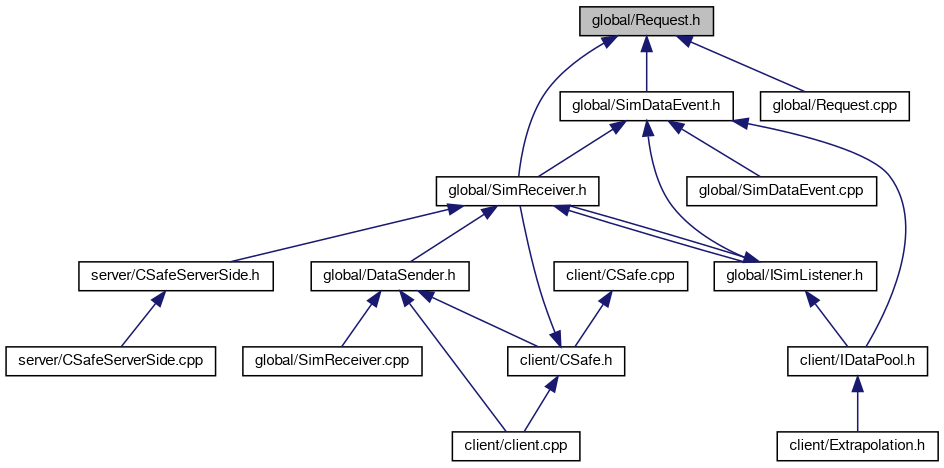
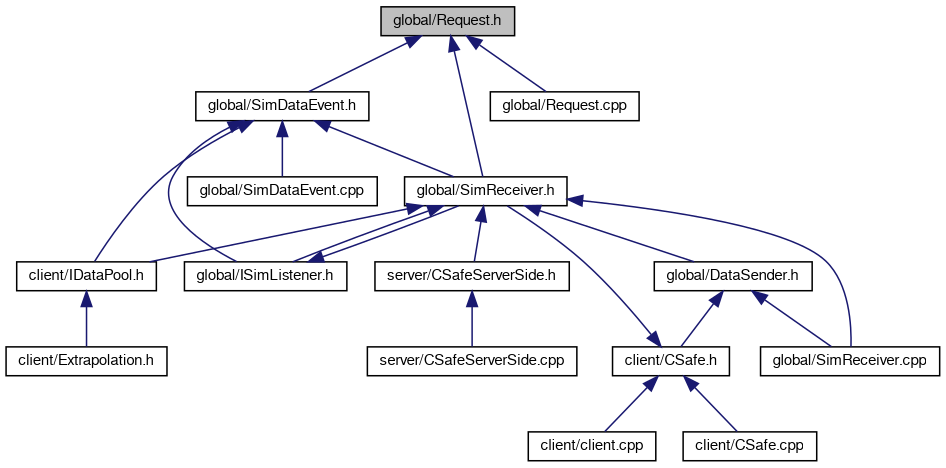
edge "global/SimReceiver.cpp" -> "global/SimReceiver.h": added
edge "client/CSafe.h" -> "client/CSafe.cpp": reversed
edge "client/IDataPool.h" -> "global/ISimListener.h": now "client/IDataPool.h" -> "global/SimReceiver.h"
edge "client/client.cpp" -> "global/DataSender.h": removed
